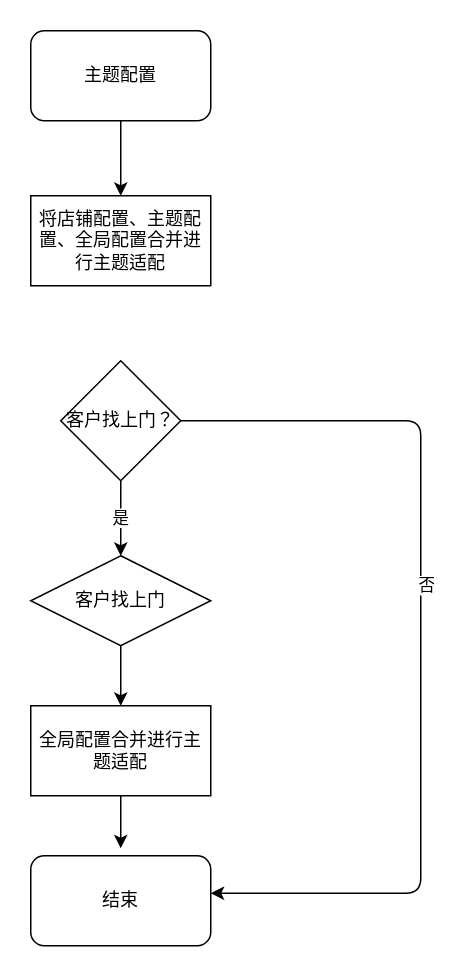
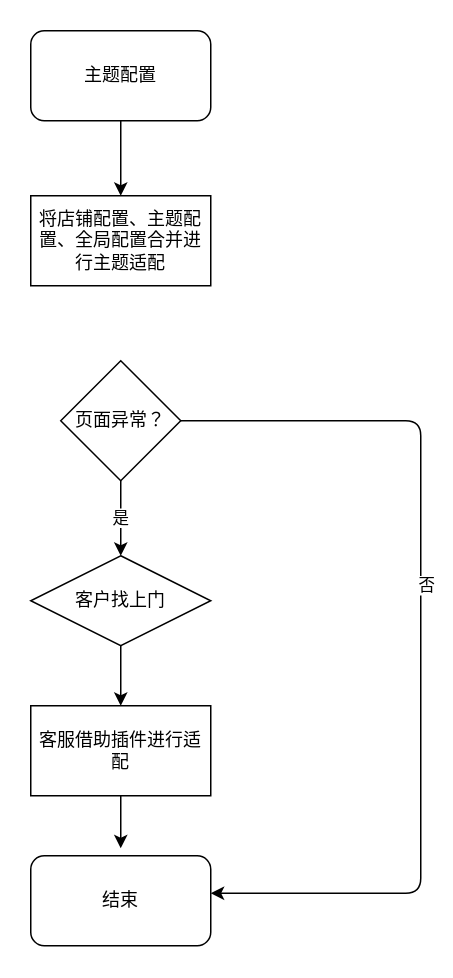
node "客户找上门？": label "客户找上门？" -> "页面异常？"
node "全局配置合并进行主题适配": label "全局配置合并进行主题适配" -> "客服借助插件进行适配"
